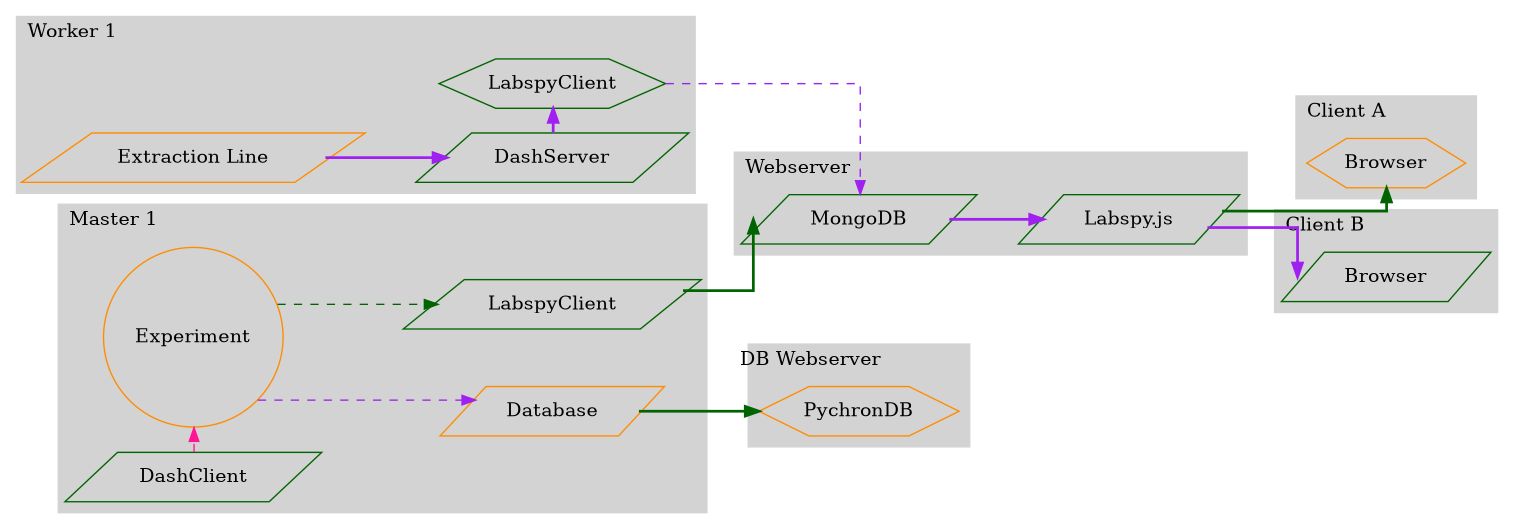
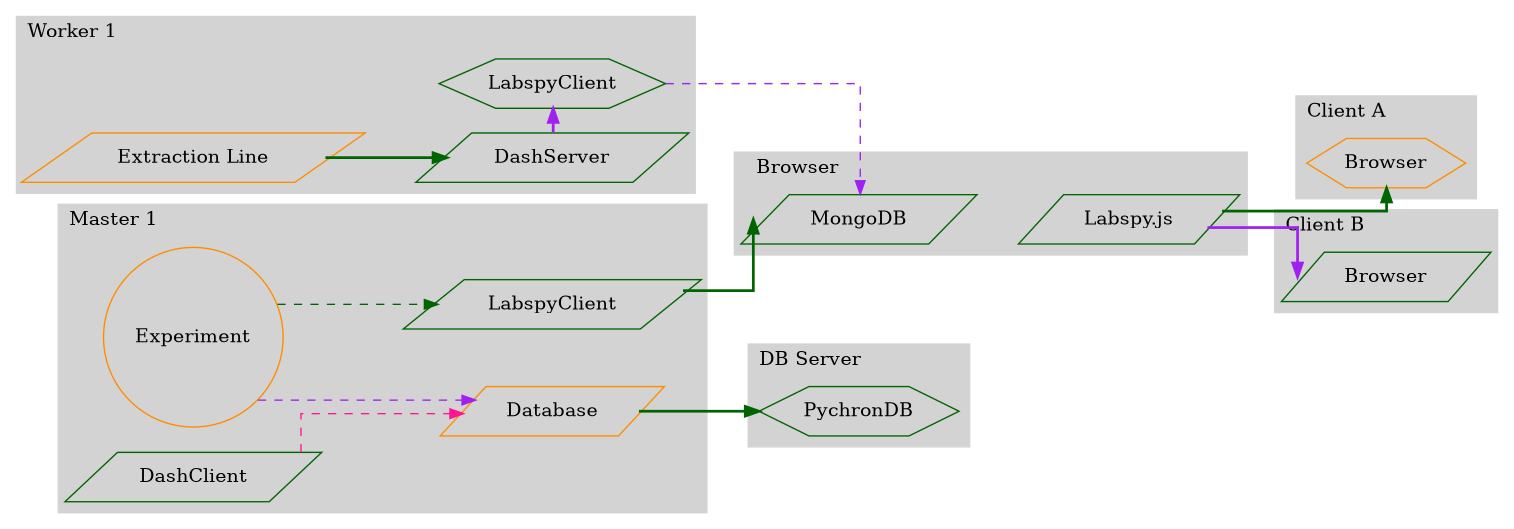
edge "Extraction Line" -> "DashServer": color purple -> darkgreen
cluster "Webserver": label "Webserver" -> "Browser"
edge "MongoDB" -> "Labspy.js": removed
cluster "DB Webserver": label "DB Webserver" -> "DB Server"
node "PychronDB": color darkorange -> darkgreen
edge "DashClient" -> "Experiment": now "DashClient" -> "Database"
